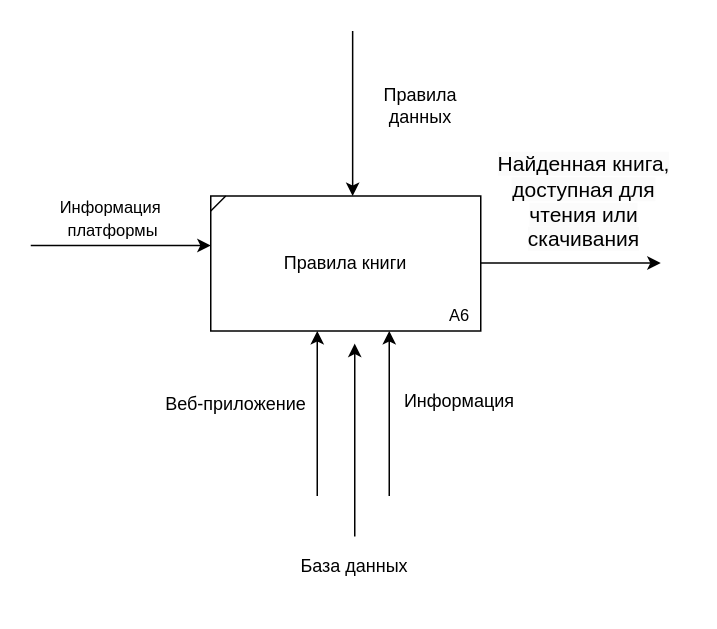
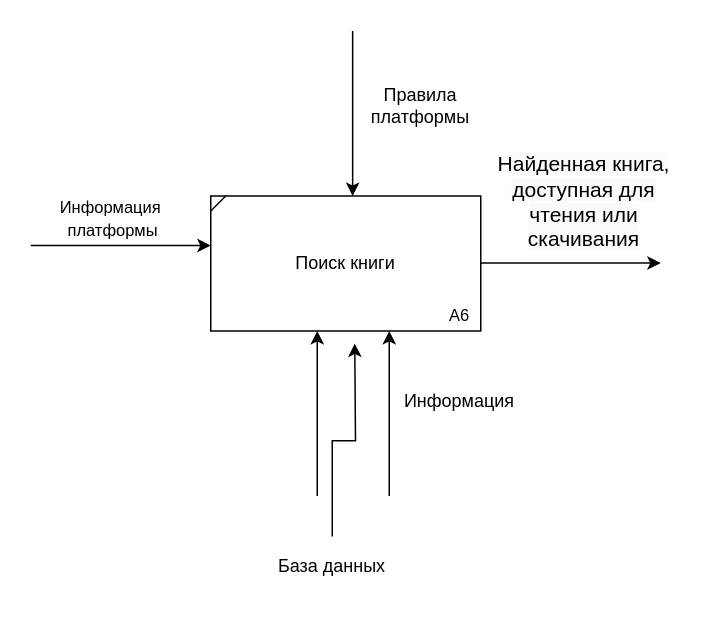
node "Правила данных": label "Правила данных" -> "Правила платформы"
node "Правила книги": label "Правила книги" -> "Поиск книги"
node "Веб-приложение": removed
node "База данных": moved (355, 566) -> (332, 566)
